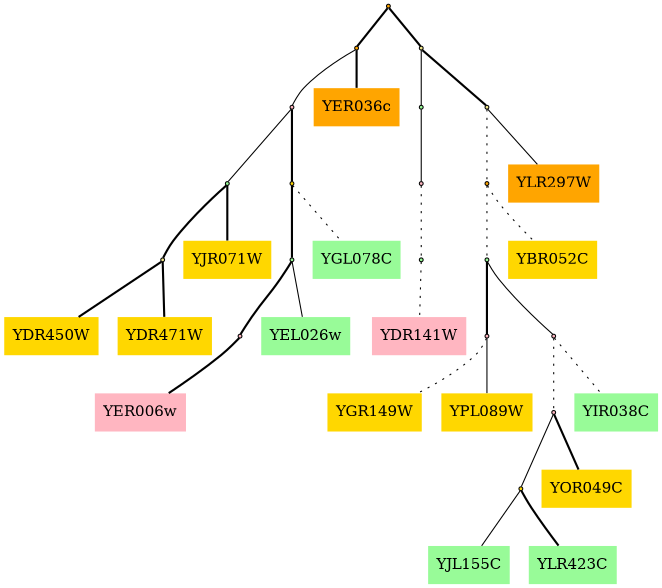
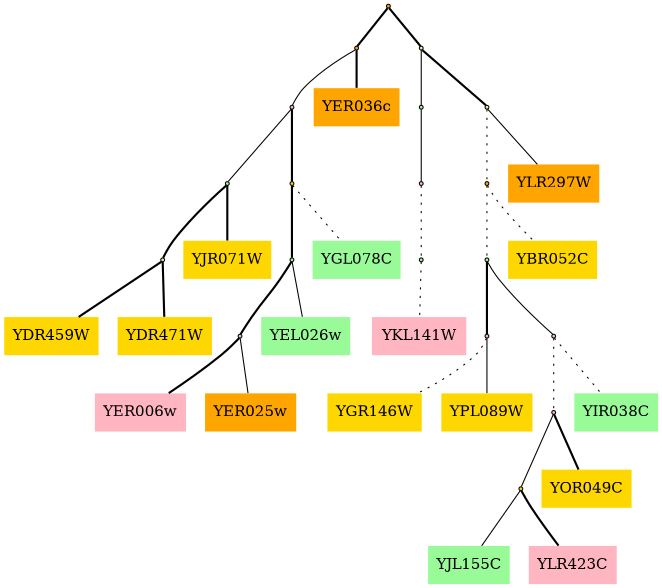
node "YDR450W": label "YDR450W" -> "YDR459W"
node "YDR141W": label "YDR141W" -> "YKL141W"
node "YER025w": added
node "YGR149W": label "YGR149W" -> "YGR146W"
node "YLR423C": fillcolor palegreen -> lightpink
